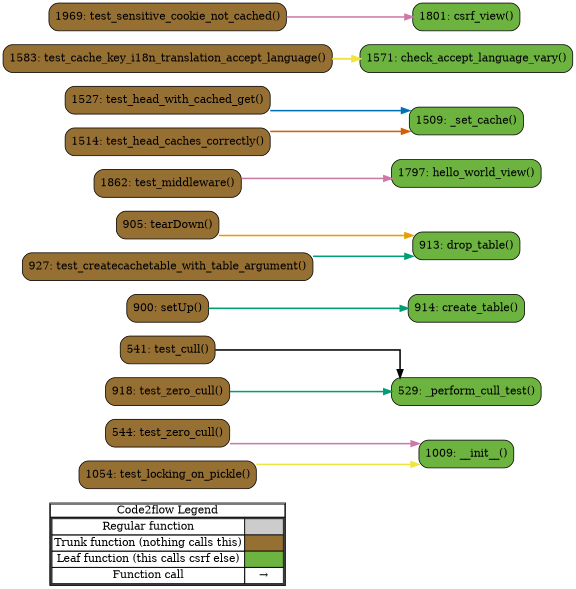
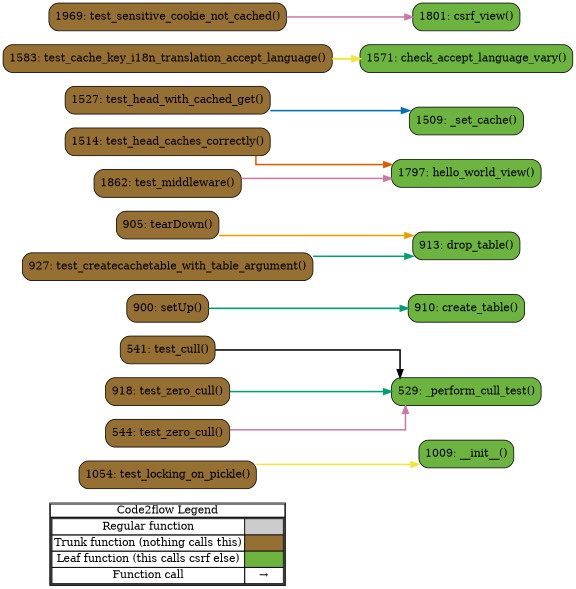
edge "1514: test_head_caches_correctly()" -> "1509: _set_cache()": now "1514: test_head_caches_correctly()" -> "1797: hello_world_view()"
node "914: create_table()": label "914: create_table()" -> "910: create_table()"
edge "544: test_zero_cull()" -> "1009: __init__()": now "544: test_zero_cull()" -> "529: _perform_cull_test()"
